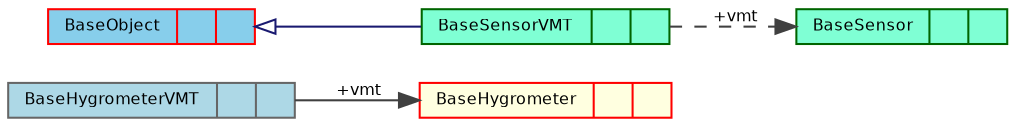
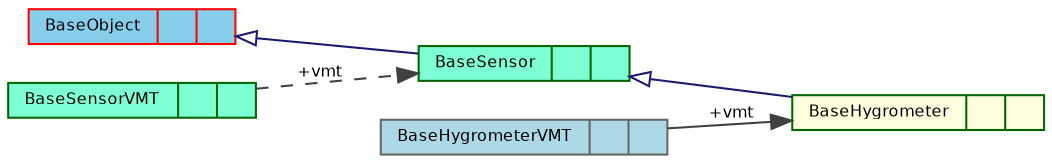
edge "BaseSensorVMT" -> "BaseObject": now "BaseSensor" -> "BaseObject"
edge "BaseHygrometer" -> "BaseSensor": added
node "BaseHygrometer": color red -> darkgreen
